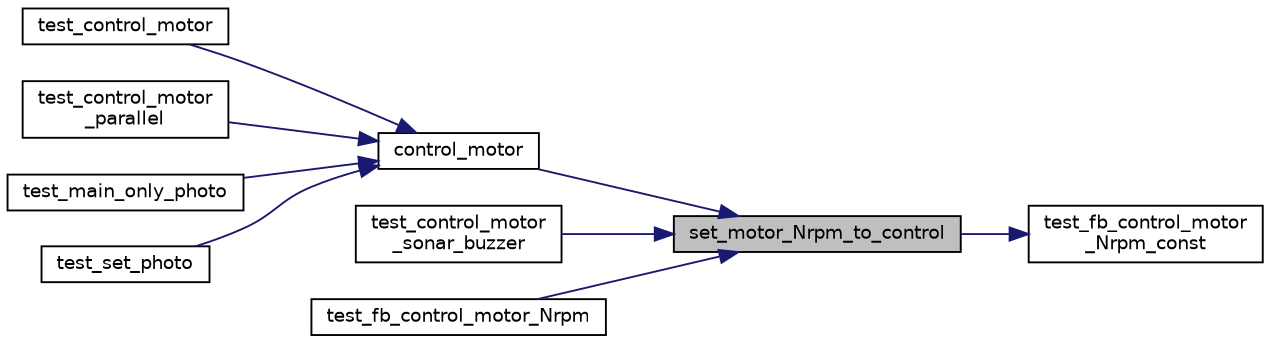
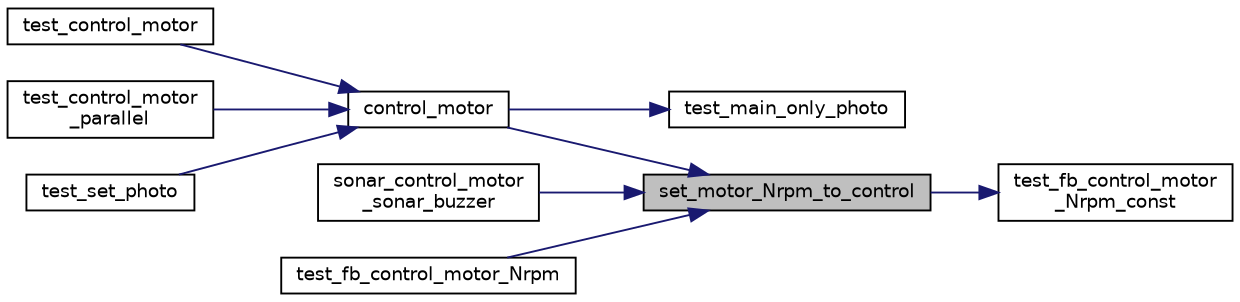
edge "test_main_only_photo" -> "control_motor": reversed
node "test_control_motor _sonar_buzzer": label "test_control_motor _sonar_buzzer" -> "sonar_control_motor _sonar_buzzer"
